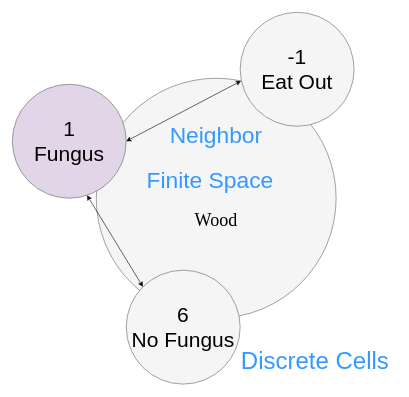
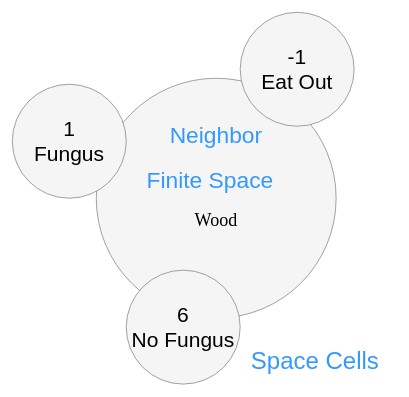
edge "-1 Eat Out" -- "1 Fungus": removed
node "1 Fungus": fillcolor #e1d5e7 -> #f5f5f5
edge "1 Fungus" -- "6 No Fungus": removed
node "Discrete Cells": label "Discrete Cells" -> "Space Cells"
